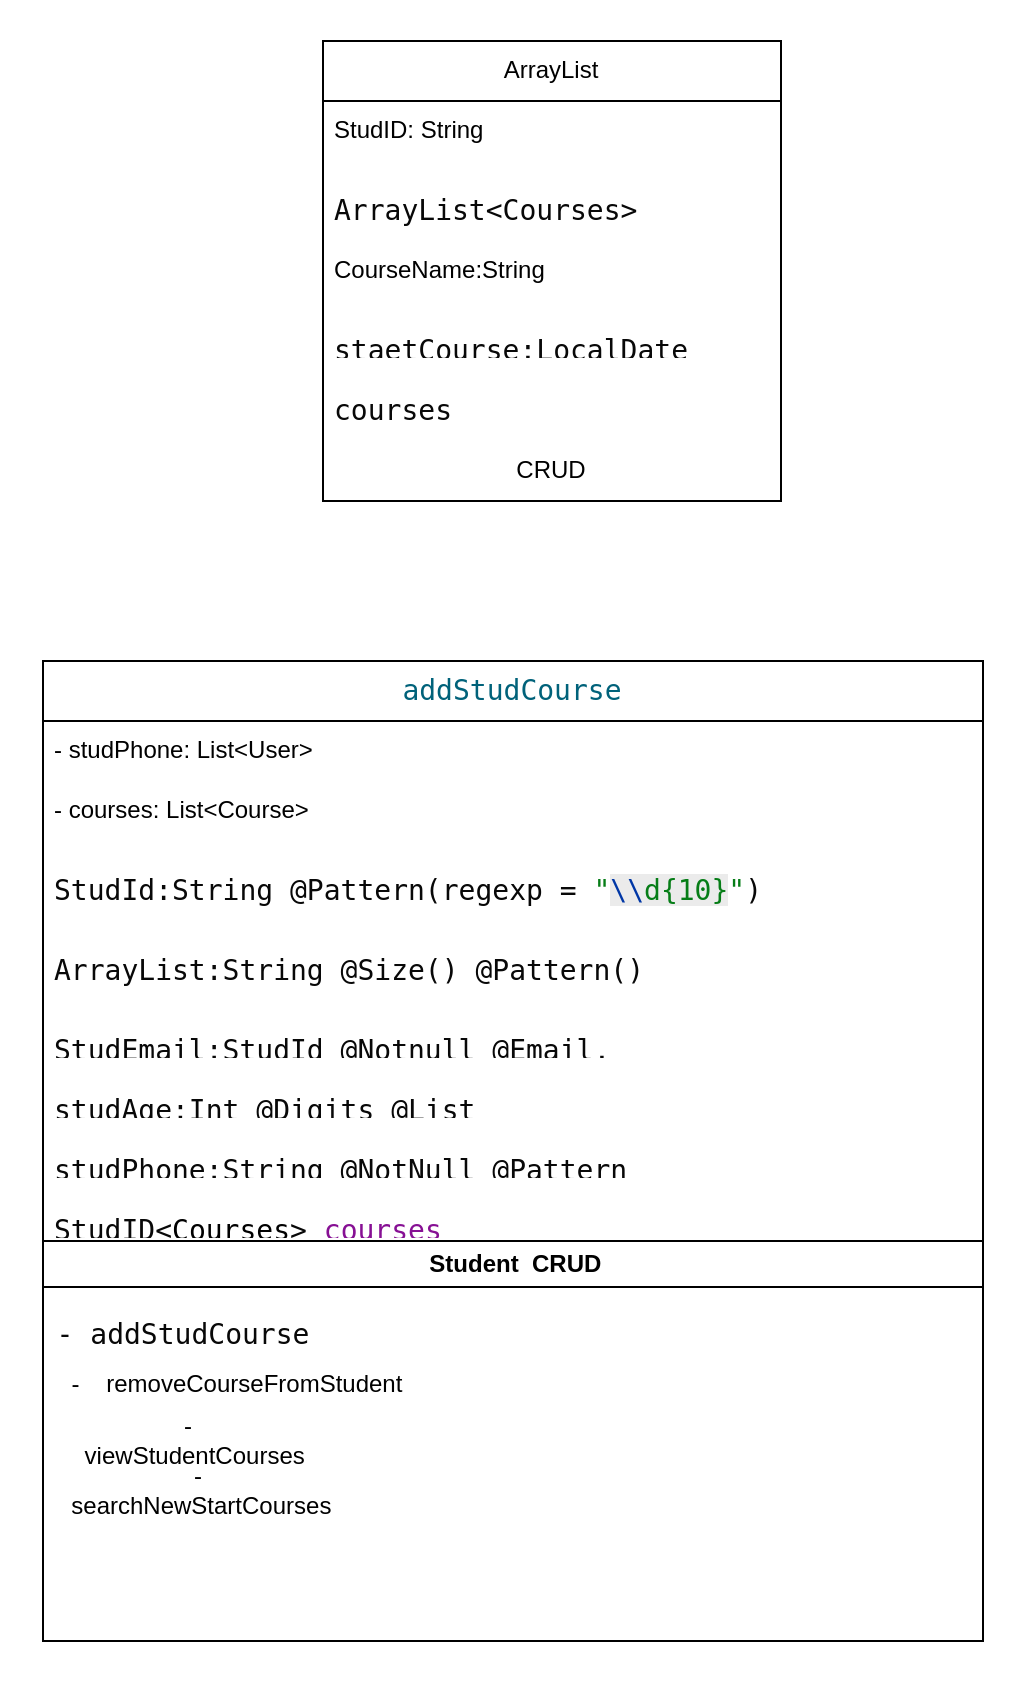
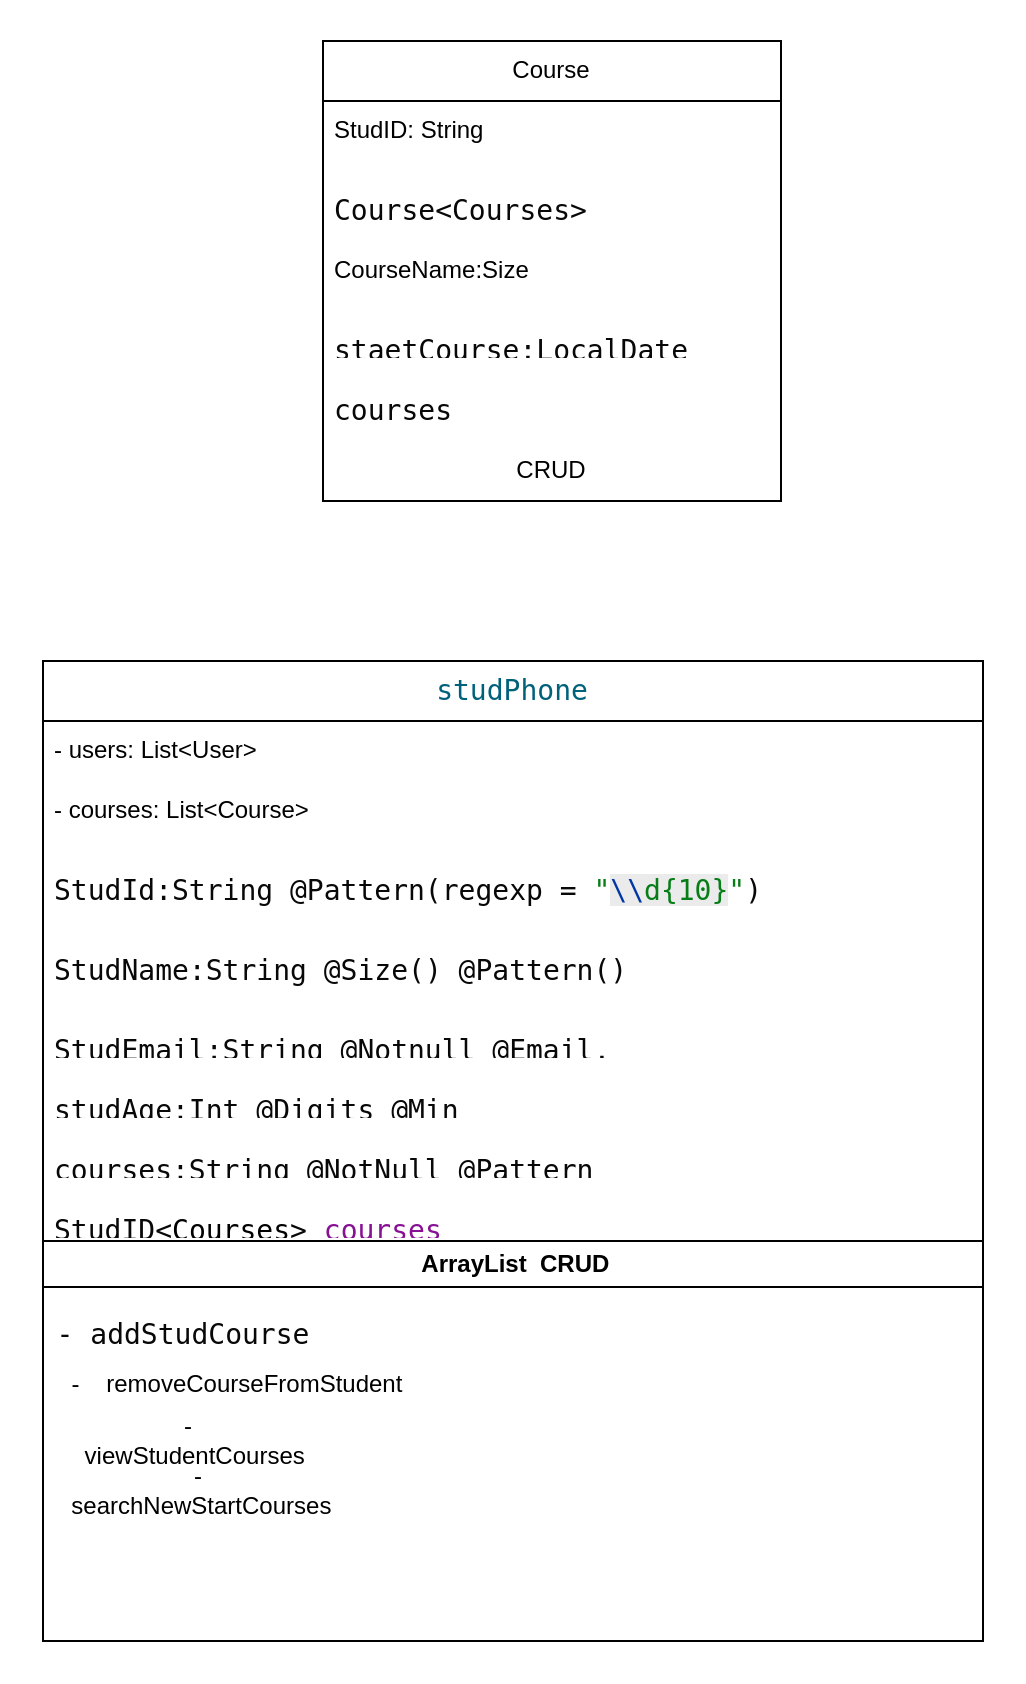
node "ArrayList": label "ArrayList" -> "Course"
node "ArrayList<Courses>": label "ArrayList<Courses>" -> "Course<Courses>"
node "CourseName:String": label "CourseName:String" -> "CourseName:Size"
node "addStudCourse": label "addStudCourse" -> "studPhone"
node "- studPhone: List<User>": label "- studPhone: List<User>" -> "- users: List<User>"
node "ArrayList:String @Size() @Pattern()": label "ArrayList:String @Size() @Pattern()" -> "StudName:String @Size() @Pattern()"
node "StudEmail:StudId @Notnull @Email.": label "StudEmail:StudId @Notnull @Email." -> "StudEmail:String @Notnull @Email."
node "studAge:Int @Digits @List": label "studAge:Int @Digits @List" -> "studAge:Int @Digits @Min"
node "studPhone:String @NotNull @Pattern": label "studPhone:String @NotNull @Pattern" -> "courses:String @NotNull @Pattern"
node "Student CRUD": label "Student CRUD" -> "ArrayList CRUD"
